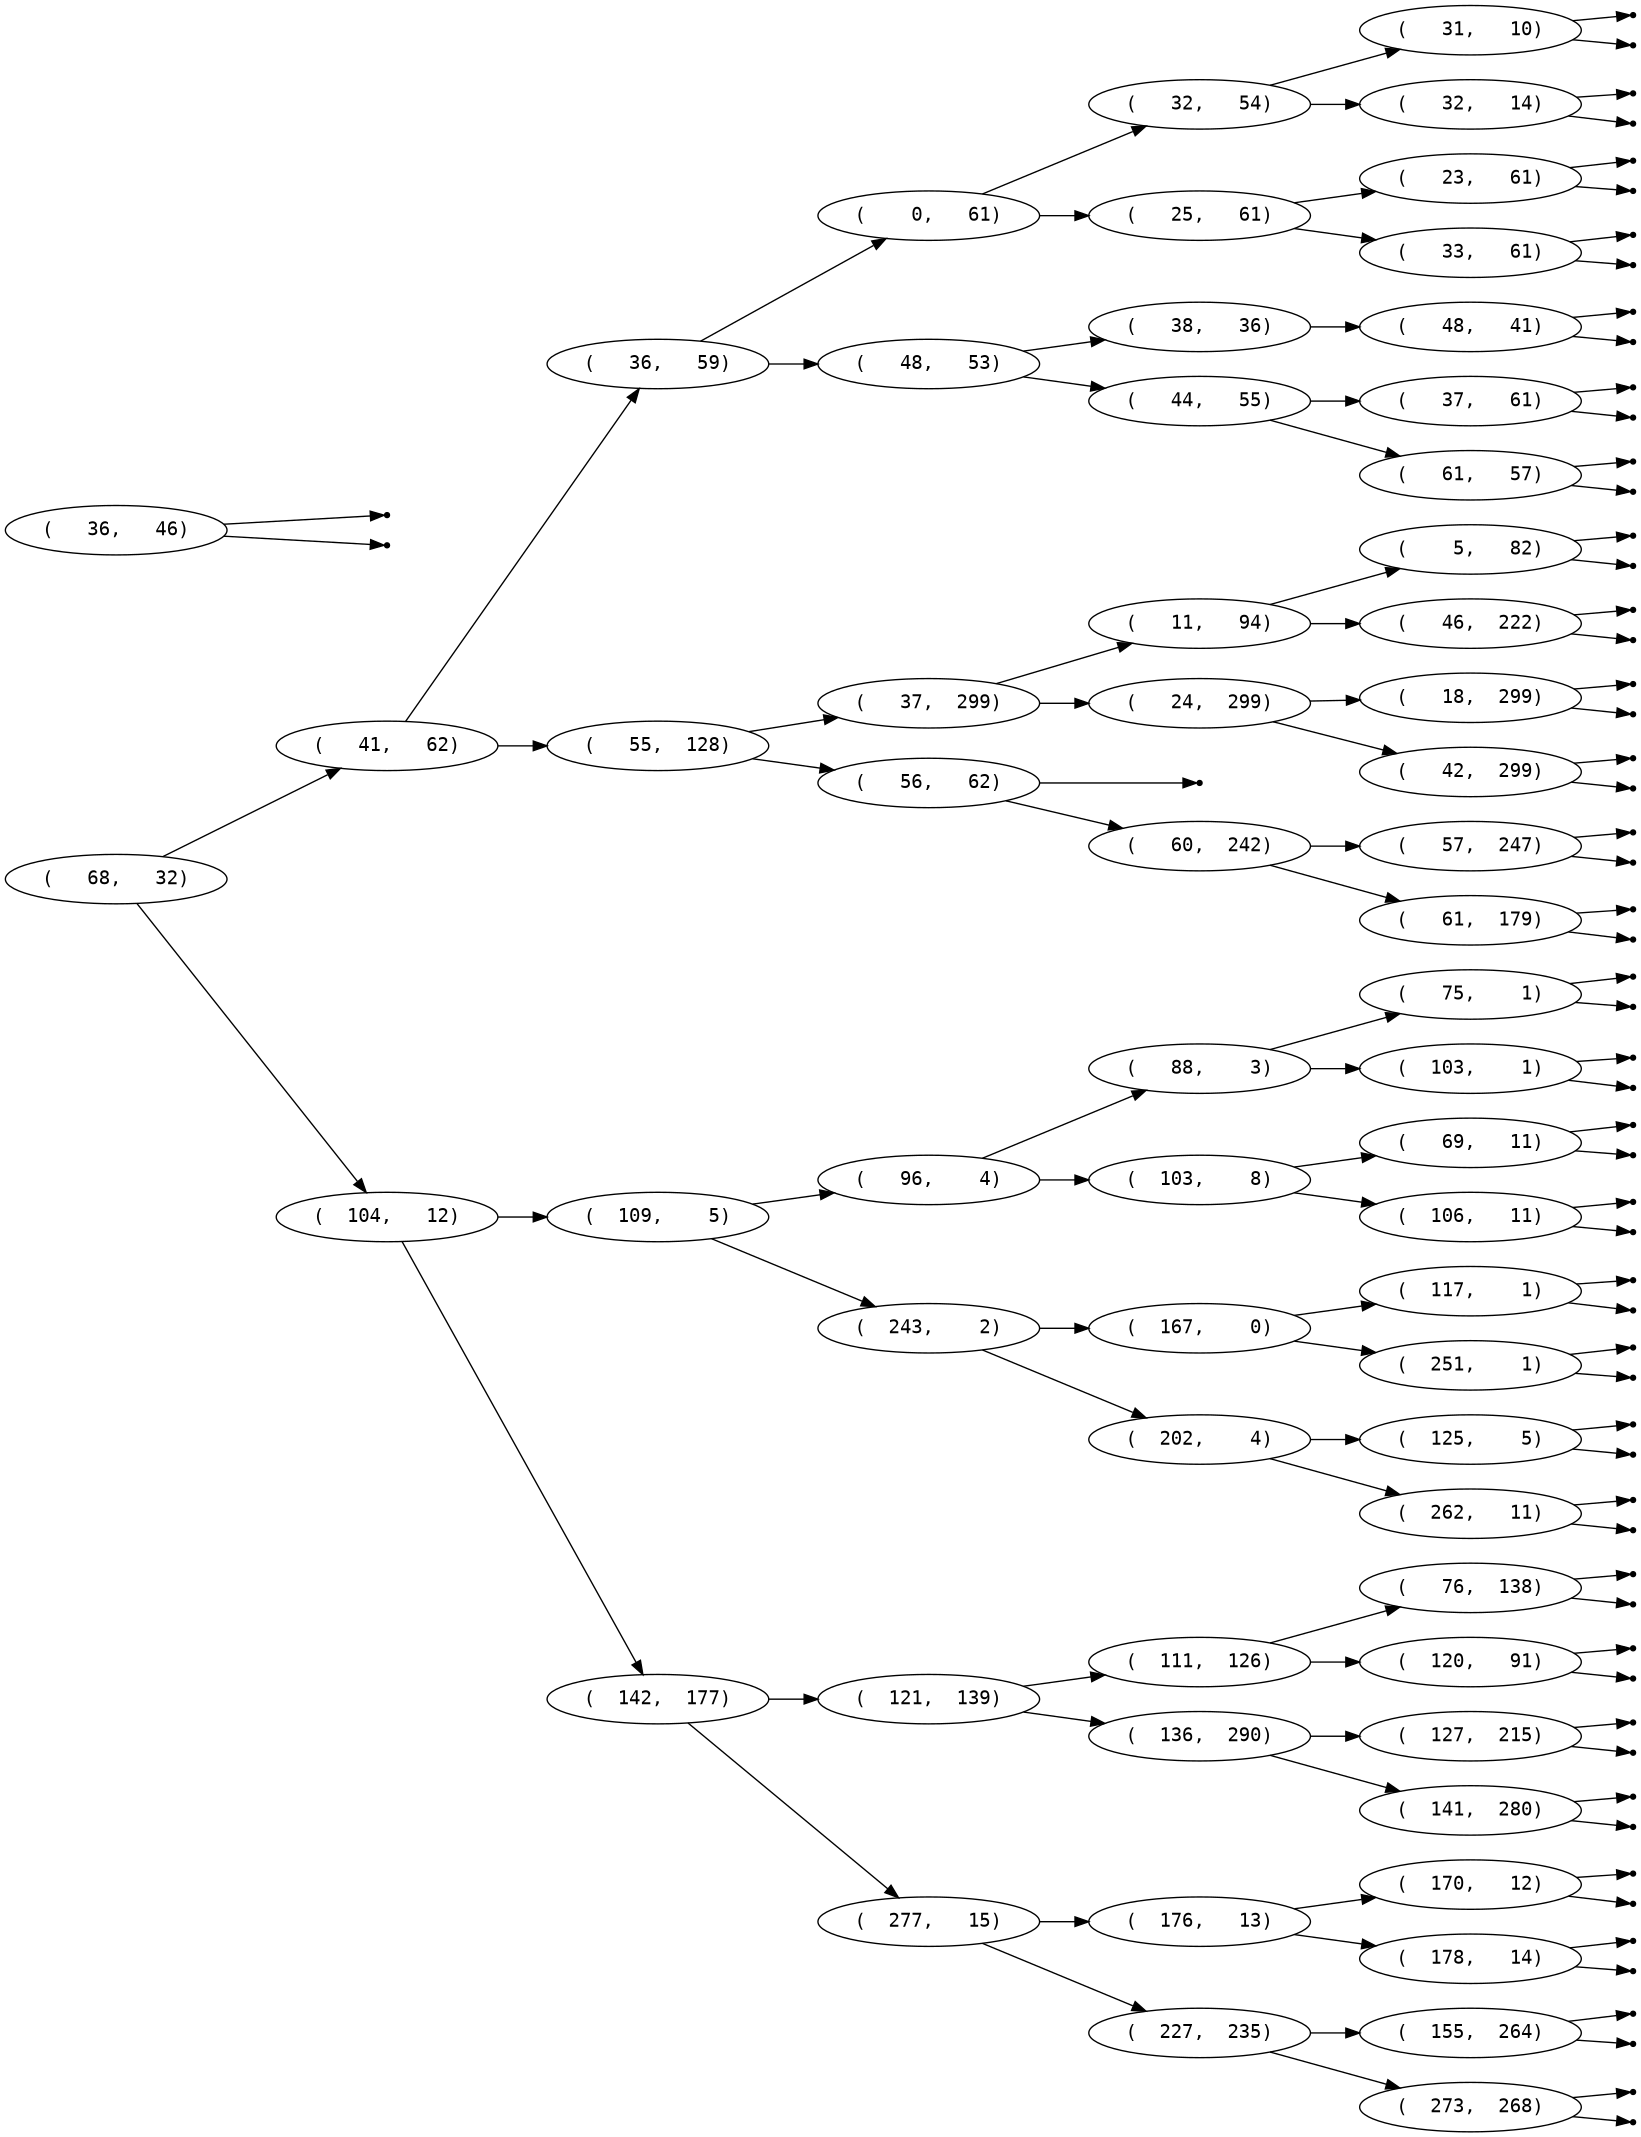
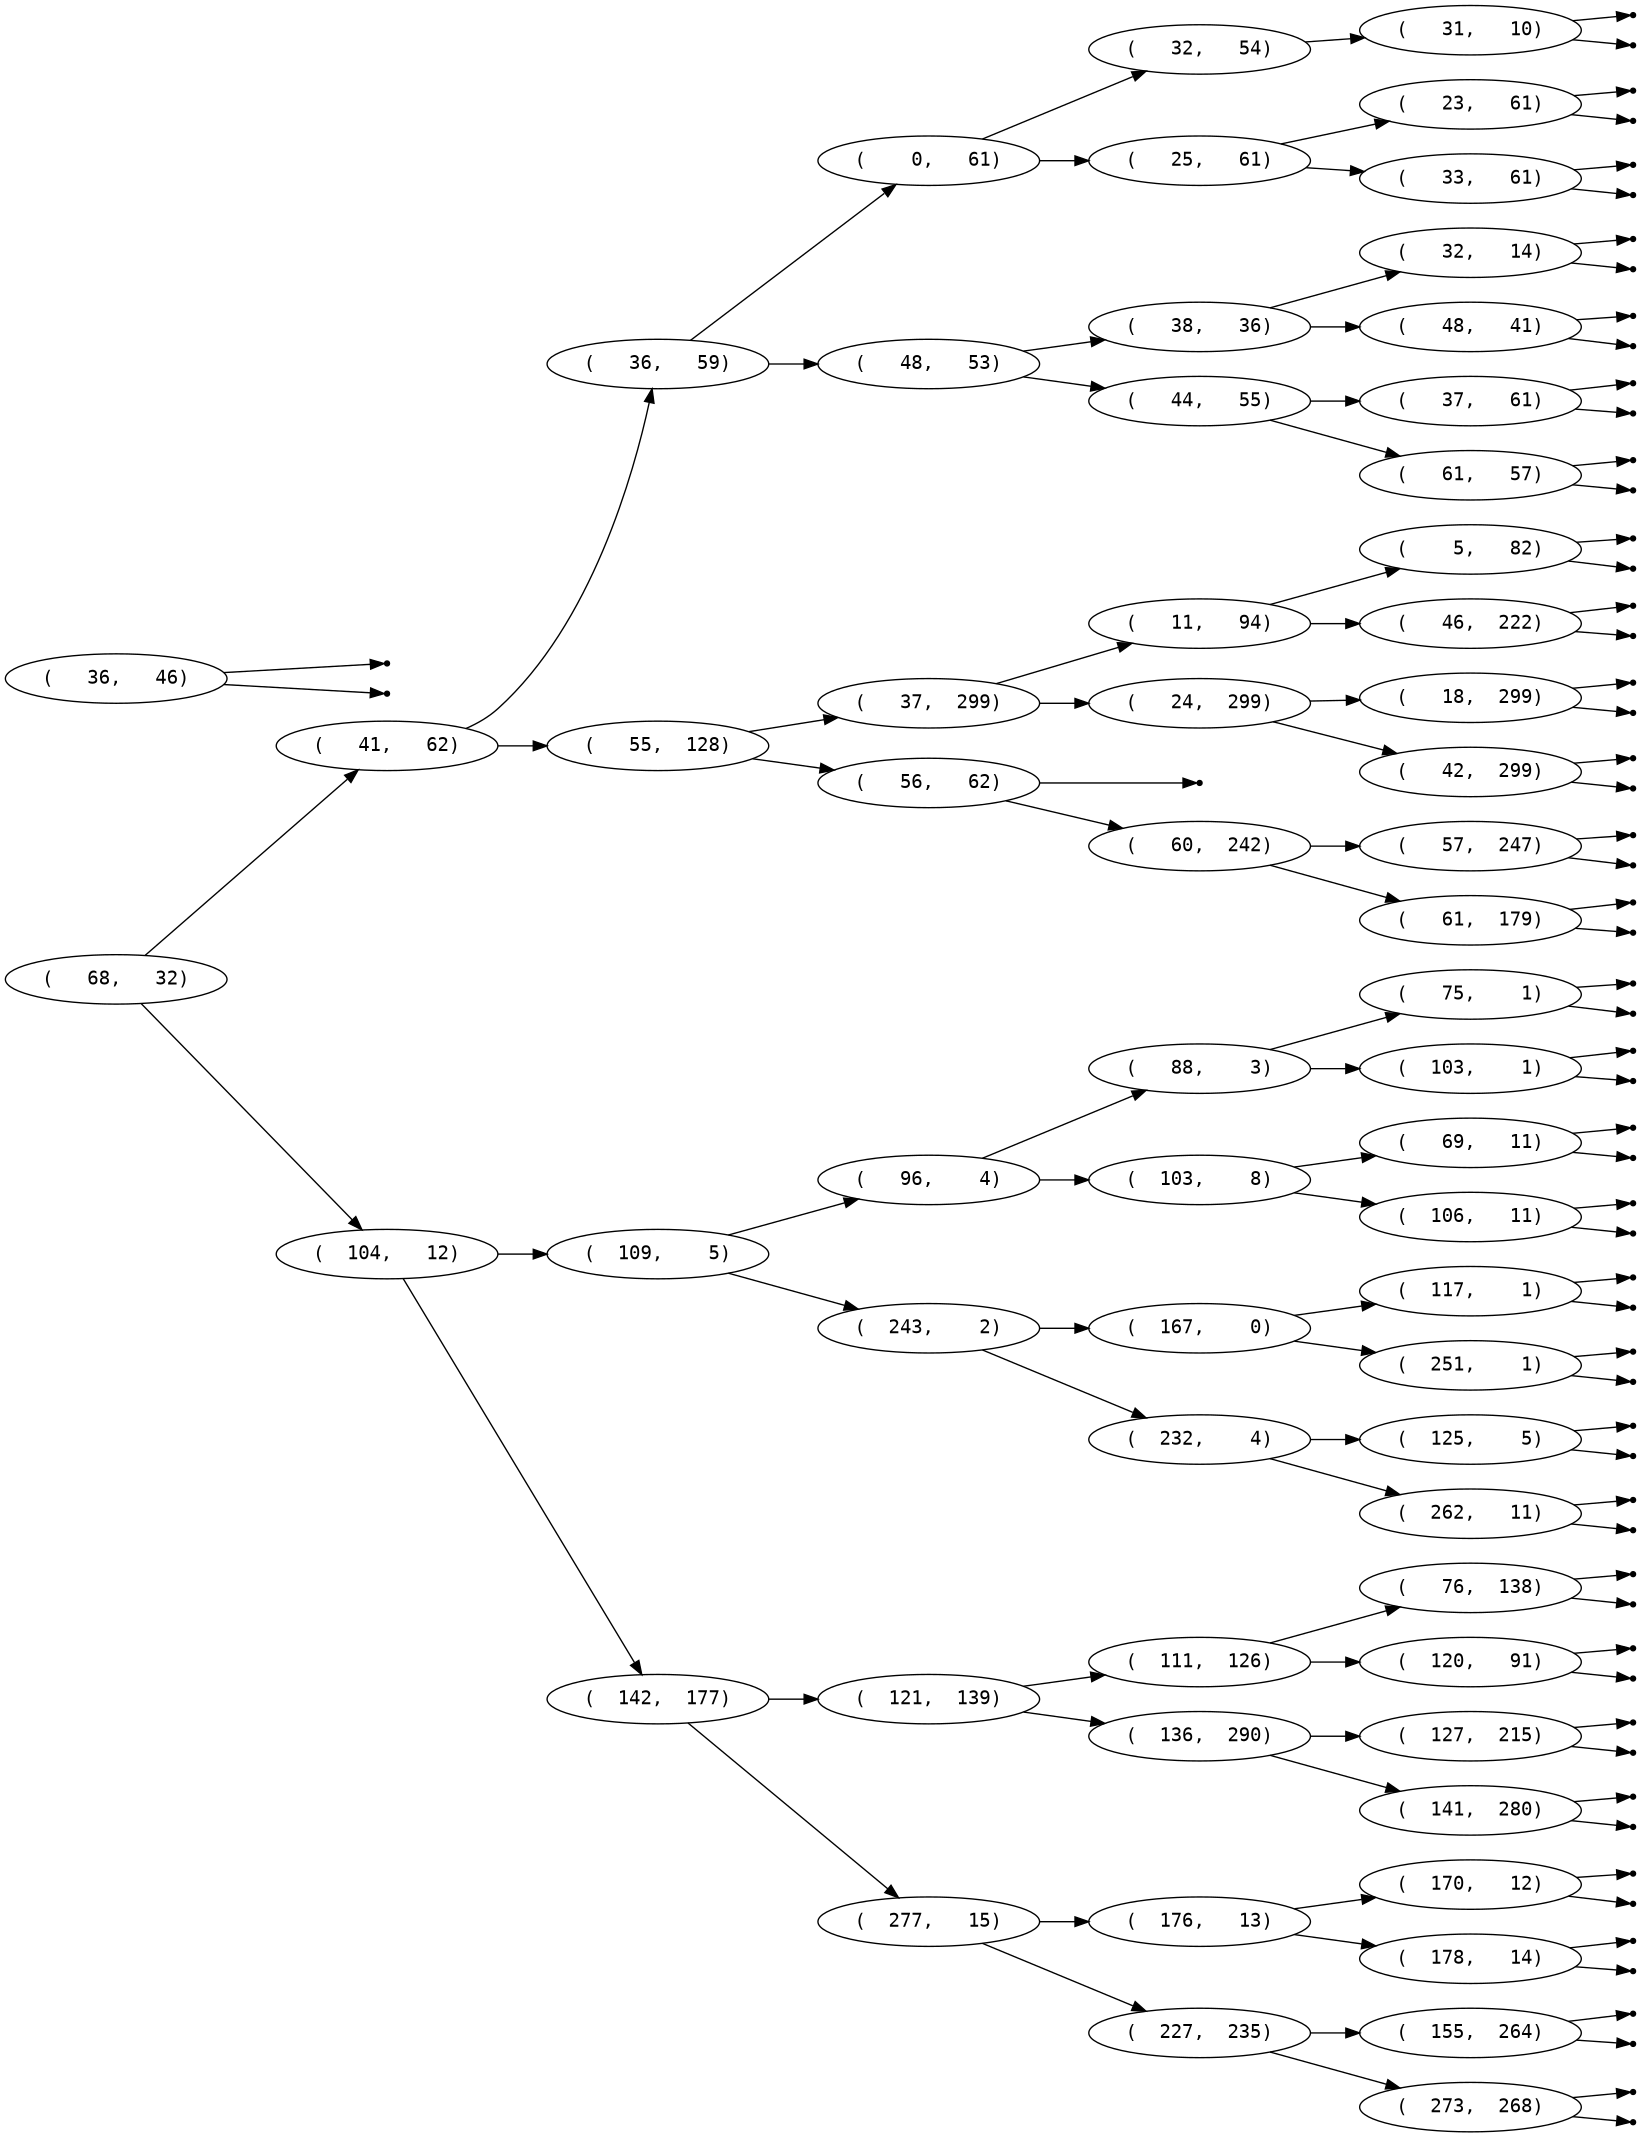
edge "(   32,   54)" -> "(   32,   14)": now "(   38,   36)" -> "(   32,   14)"
node "(  202,    4)": label "(  202,    4)" -> "(  232,    4)"
